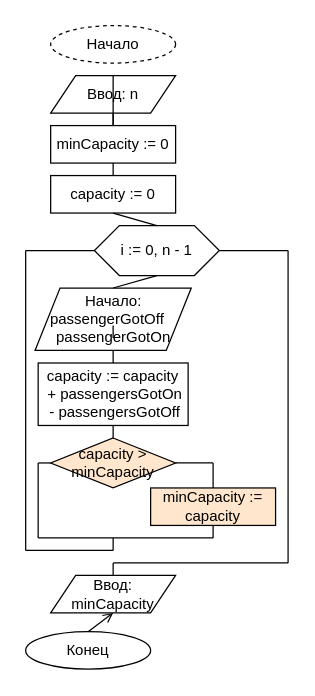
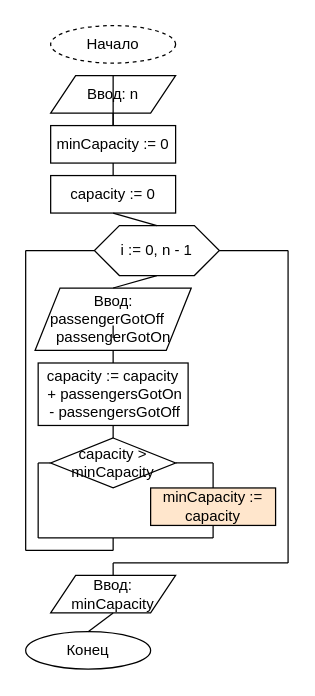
node "Начало: passengerGotOff passengerGotOn": label "Начало: passengerGotOff passengerGotOn" -> "Ввод: passengerGotOff passengerGotOn"
node "capacity > minCapacity": fillcolor #ffe6cc -> #ffffff
edge "Конец" -> "Ввод: minCapacity": arrowhead open -> none
